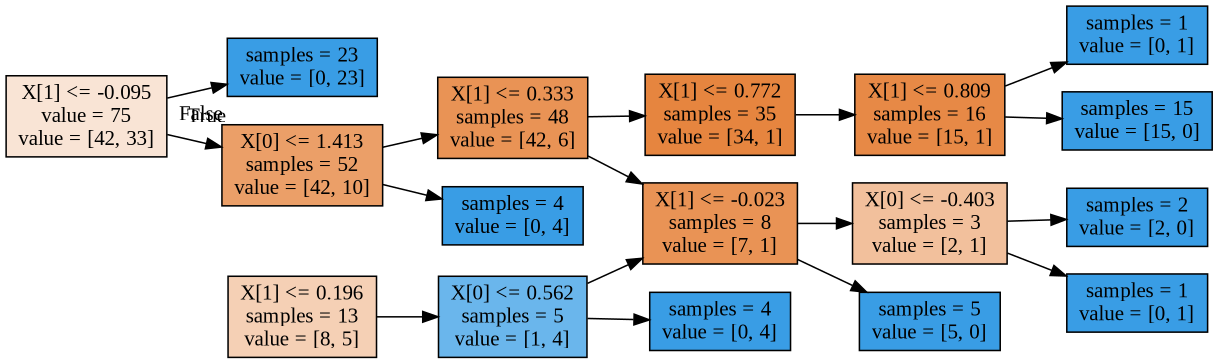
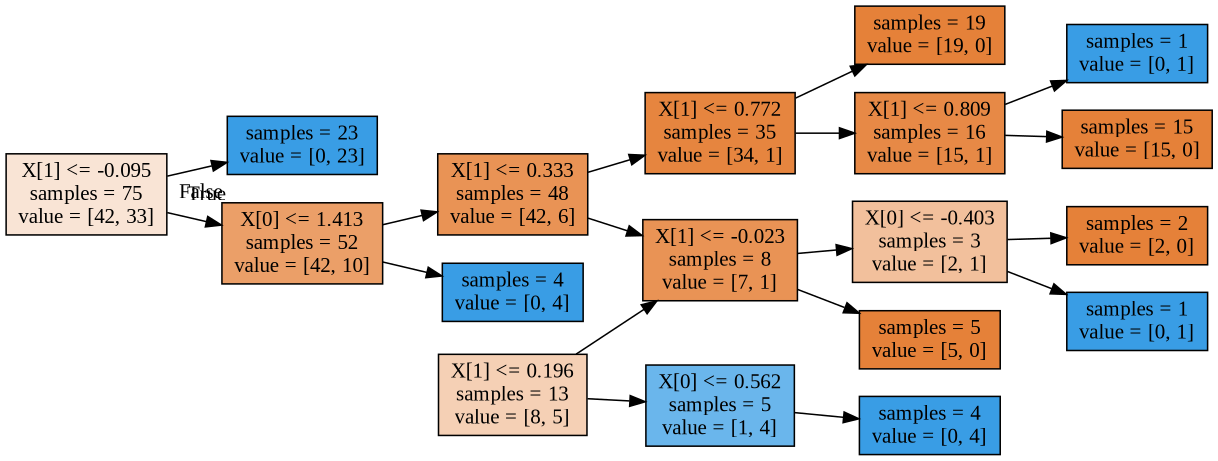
node "samples = 19 value = [19, 0]": added
node "X[1] <= -0.095 value = 75 value = [42, 33]": label "X[1] <= -0.095 value = 75 value = [42, 33]" -> "X[1] <= -0.095 samples = 75 value = [42, 33]"
node "samples = 15 value = [15, 0]": fillcolor #399de5 -> #e58139
node "samples = 2 value = [2, 0]": fillcolor #399de5 -> #e58139
edge "X[0] <= 0.562 samples = 5 value = [1, 4]" -> "X[1] <= -0.023 samples = 8 value = [7, 1]": now "X[1] <= 0.196 samples = 13 value = [8, 5]" -> "X[1] <= -0.023 samples = 8 value = [7, 1]"
node "samples = 5 value = [5, 0]": fillcolor #399de5 -> #e58139
